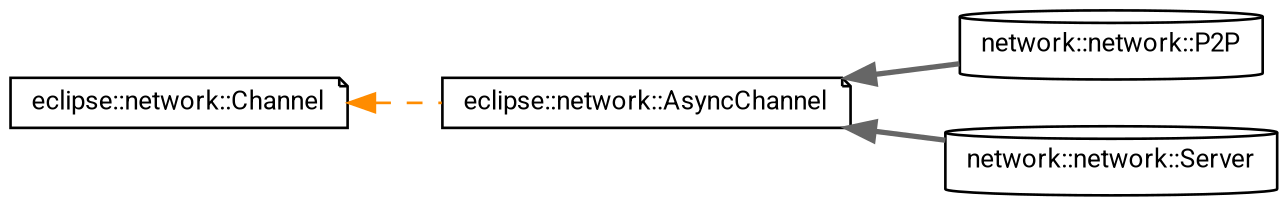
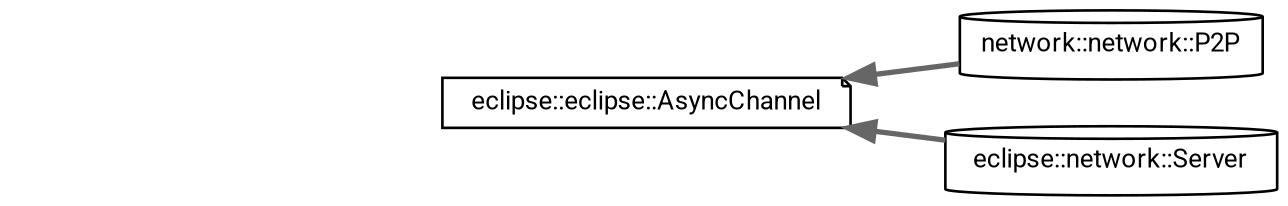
node "eclipse::network::Channel": removed
node "eclipse::network::AsyncChannel": label "eclipse::network::AsyncChannel" -> "eclipse::eclipse::AsyncChannel"
node "network::network::Server": label "network::network::Server" -> "eclipse::network::Server"
